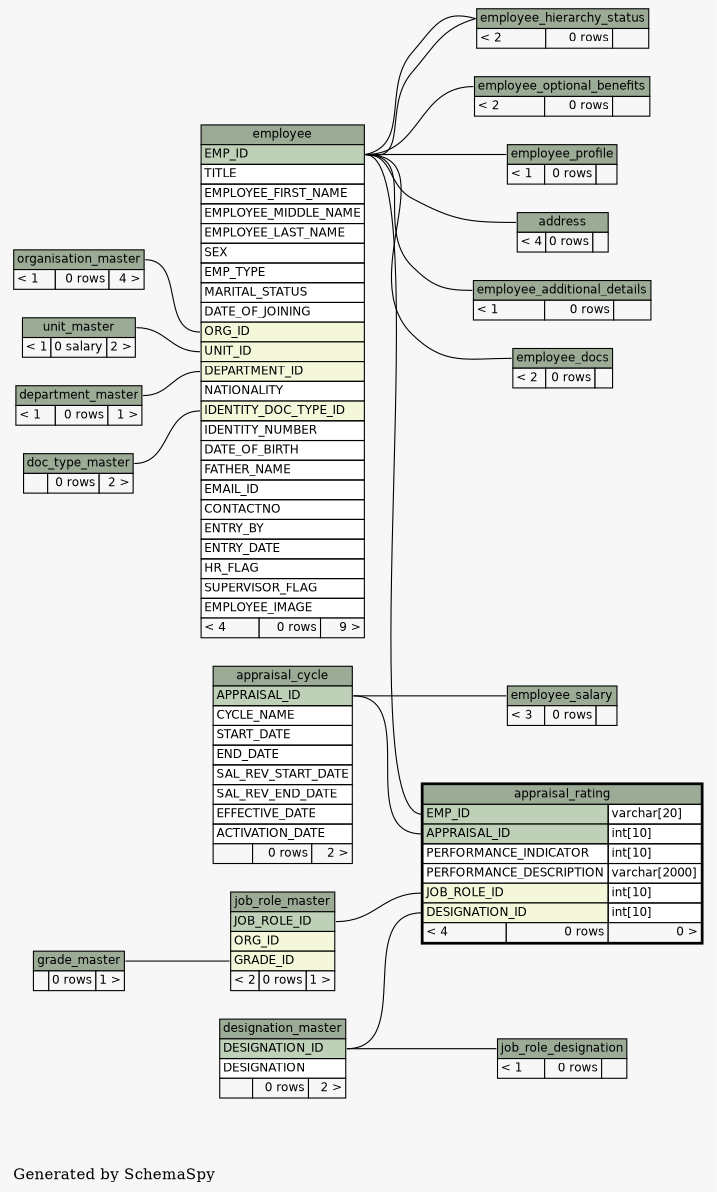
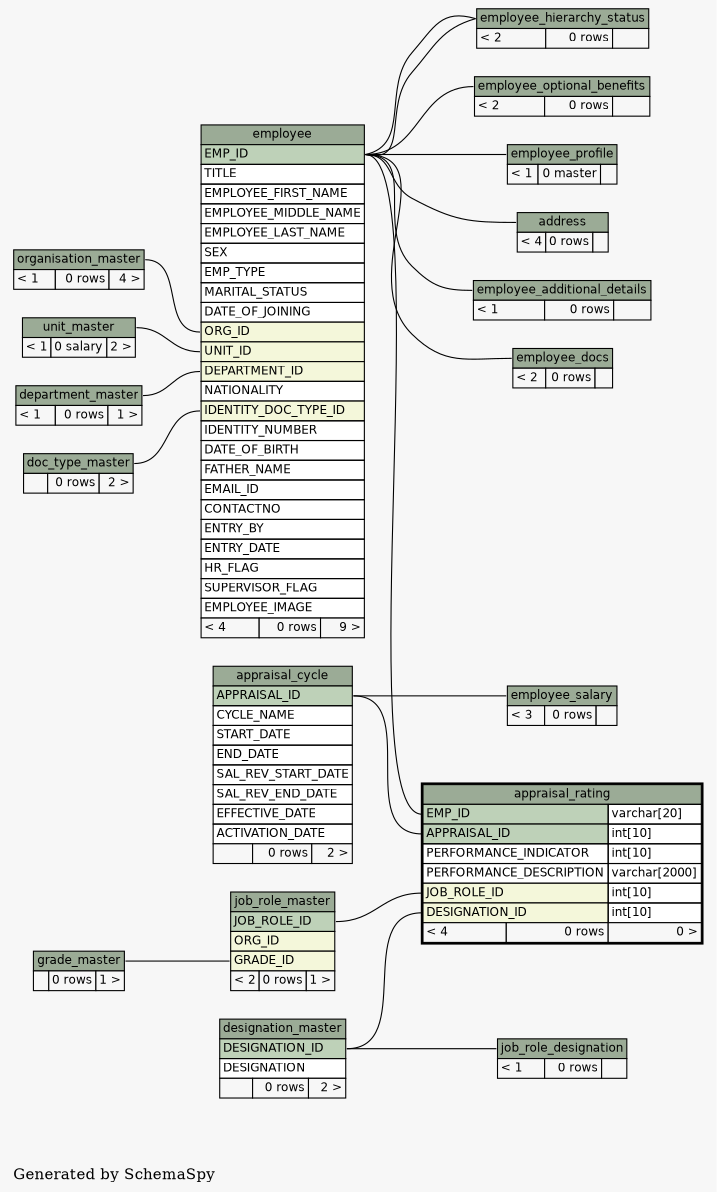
node "employee_profile": text "0 rows" -> "0 master"
